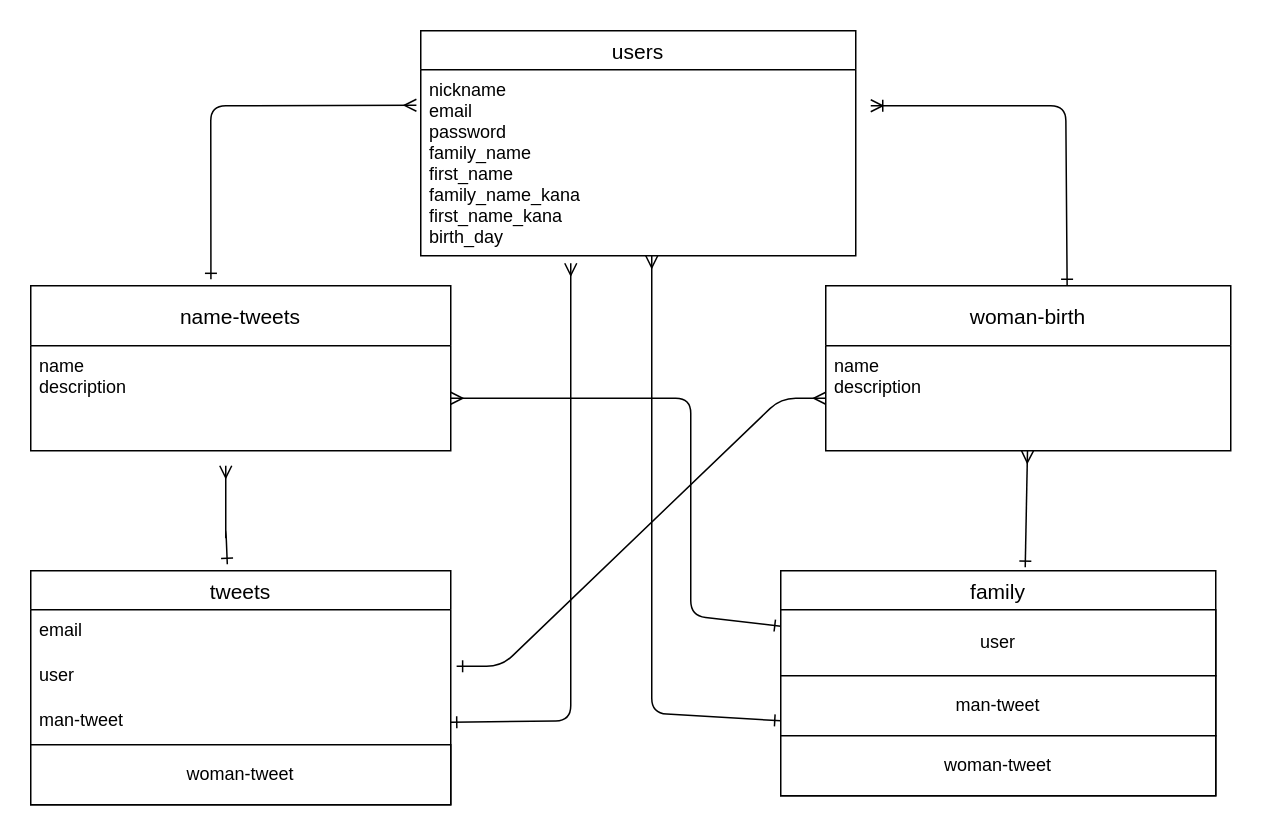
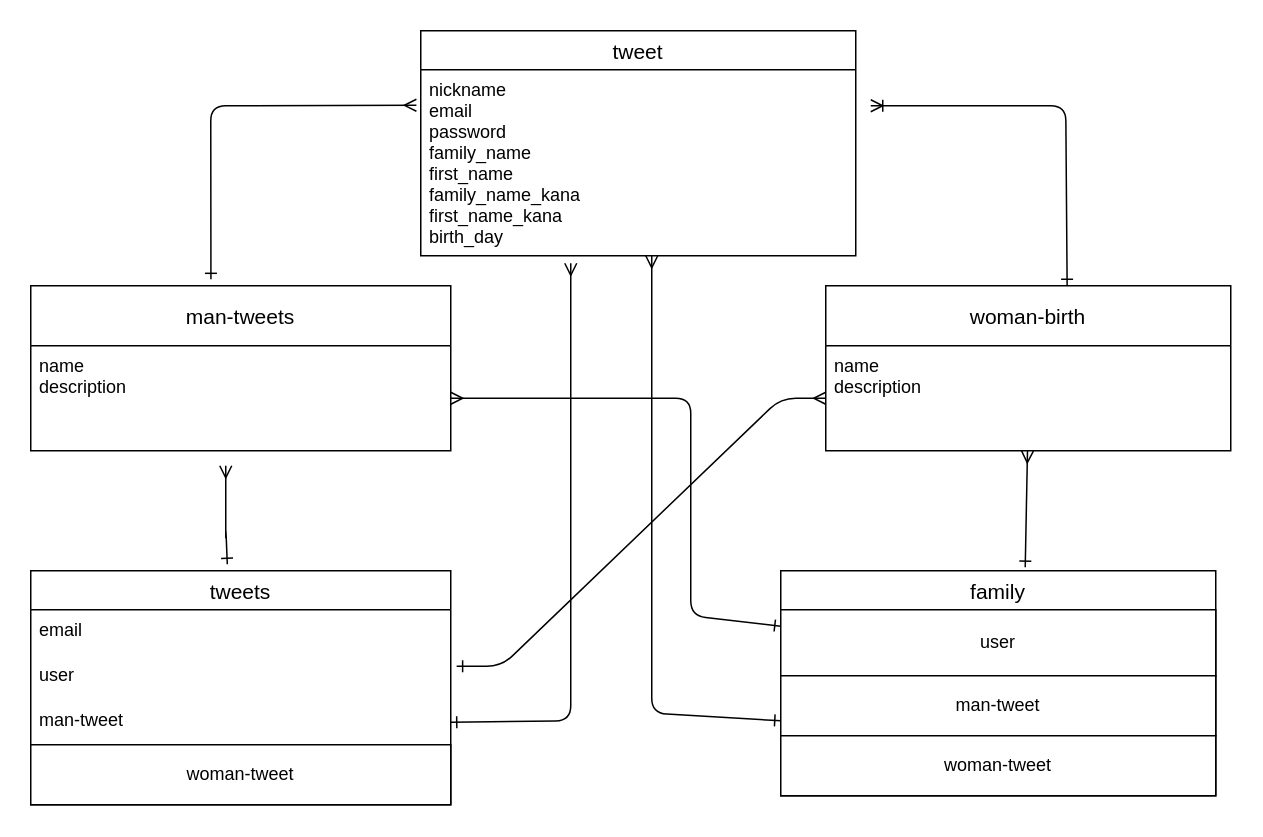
node "users": label "users" -> "tweet"
node "name-tweets": label "name-tweets" -> "man-tweets"
